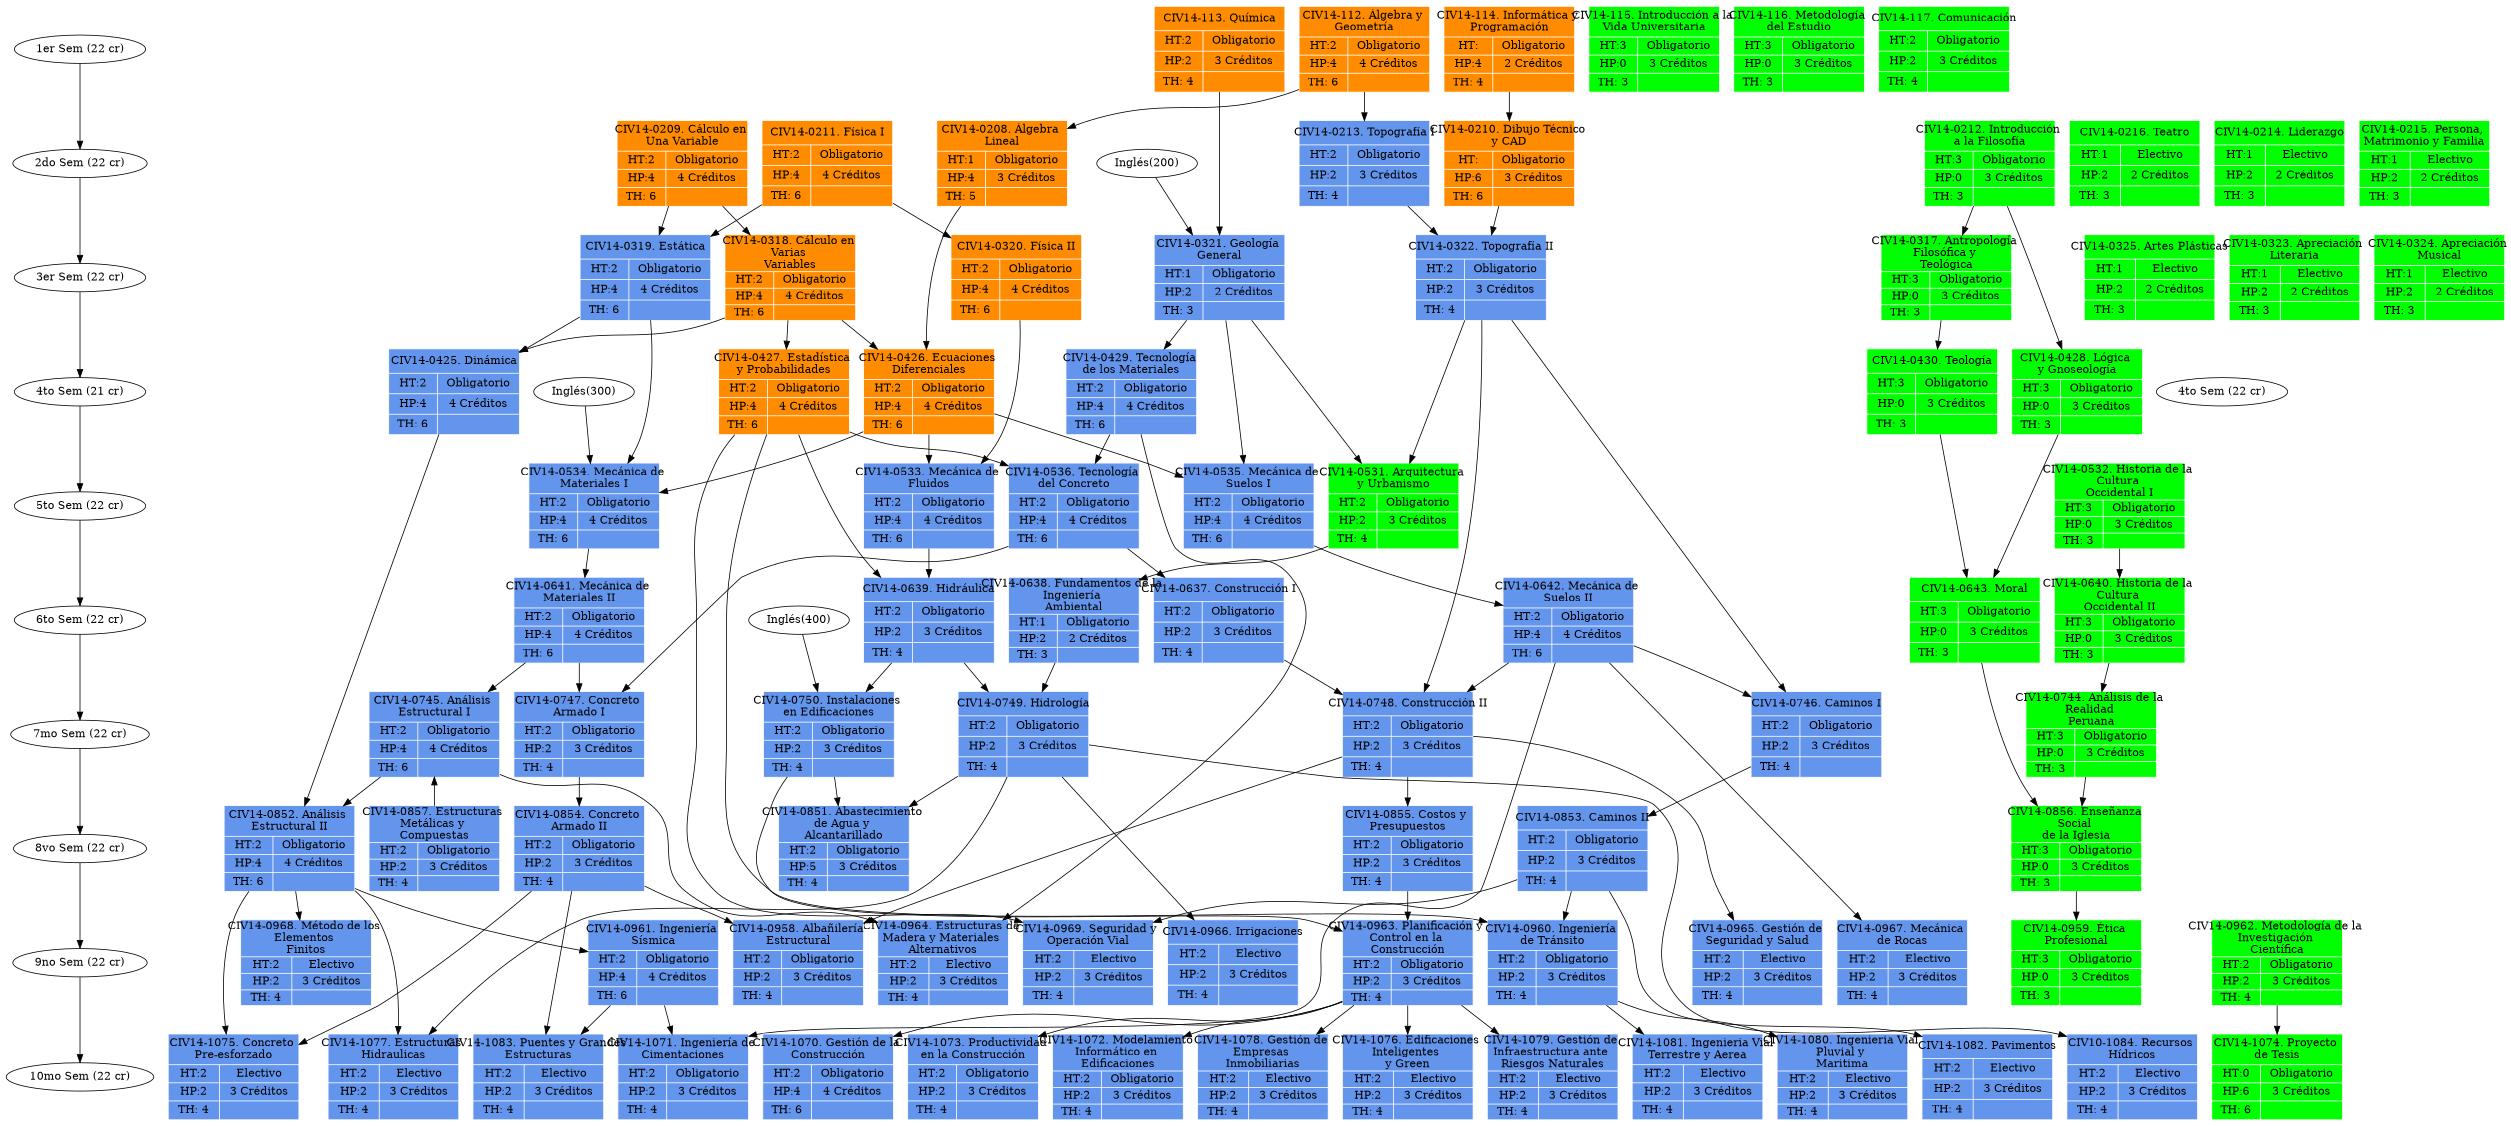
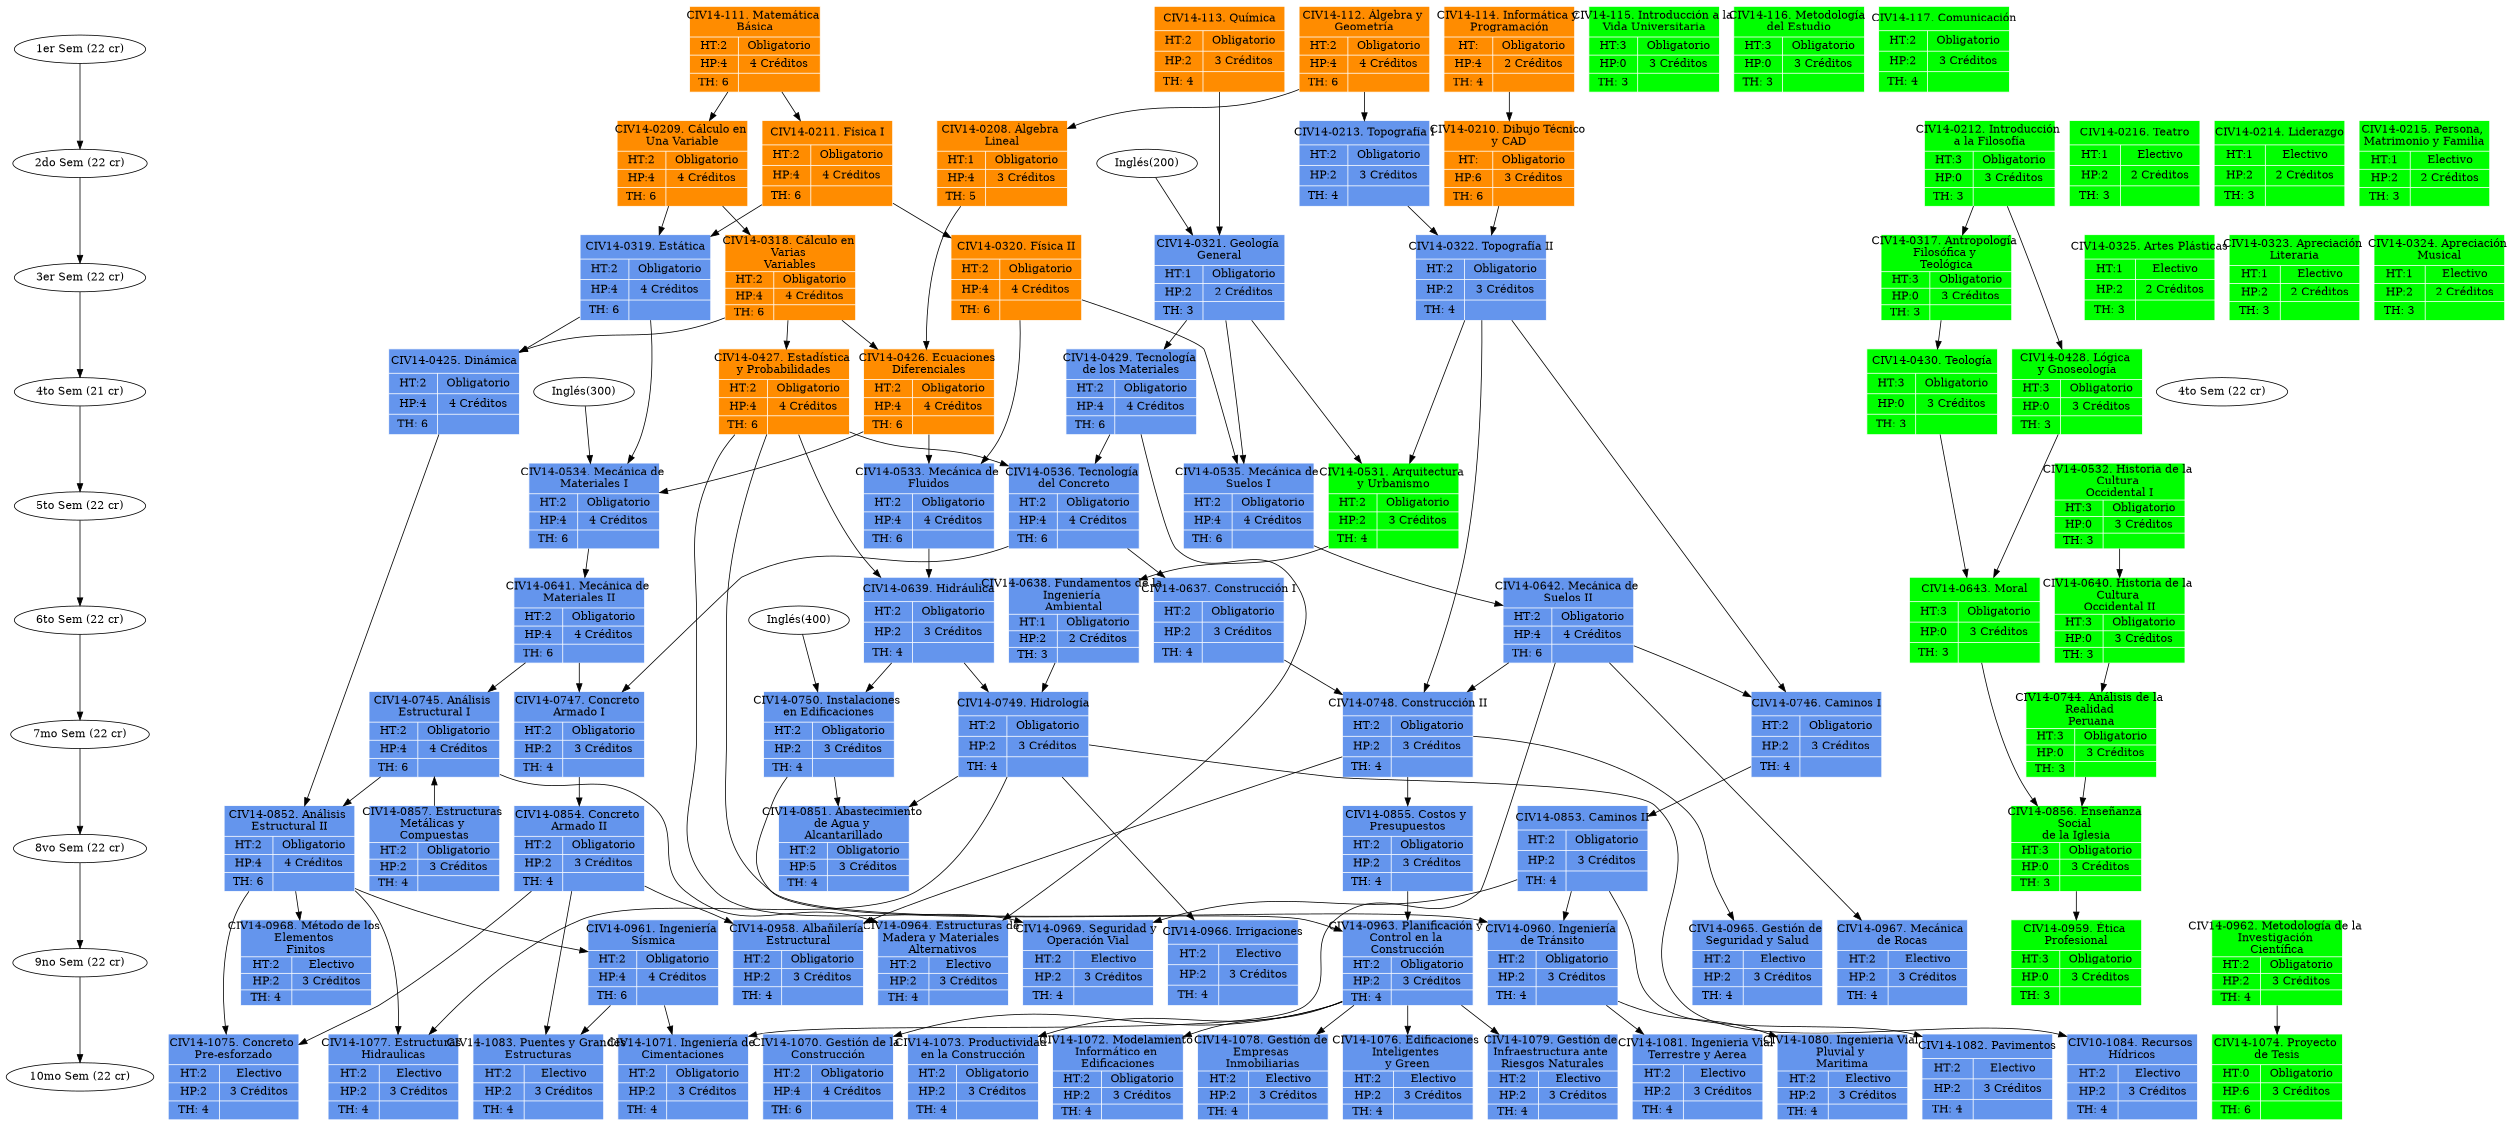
node "CIV14-111. Matemática": added
edge "CIV14-0426. Ecuaciones" -> "CIV14-0535. Mecánica de": now "CIV14-0320. Física II" -> "CIV14-0535. Mecánica de"
